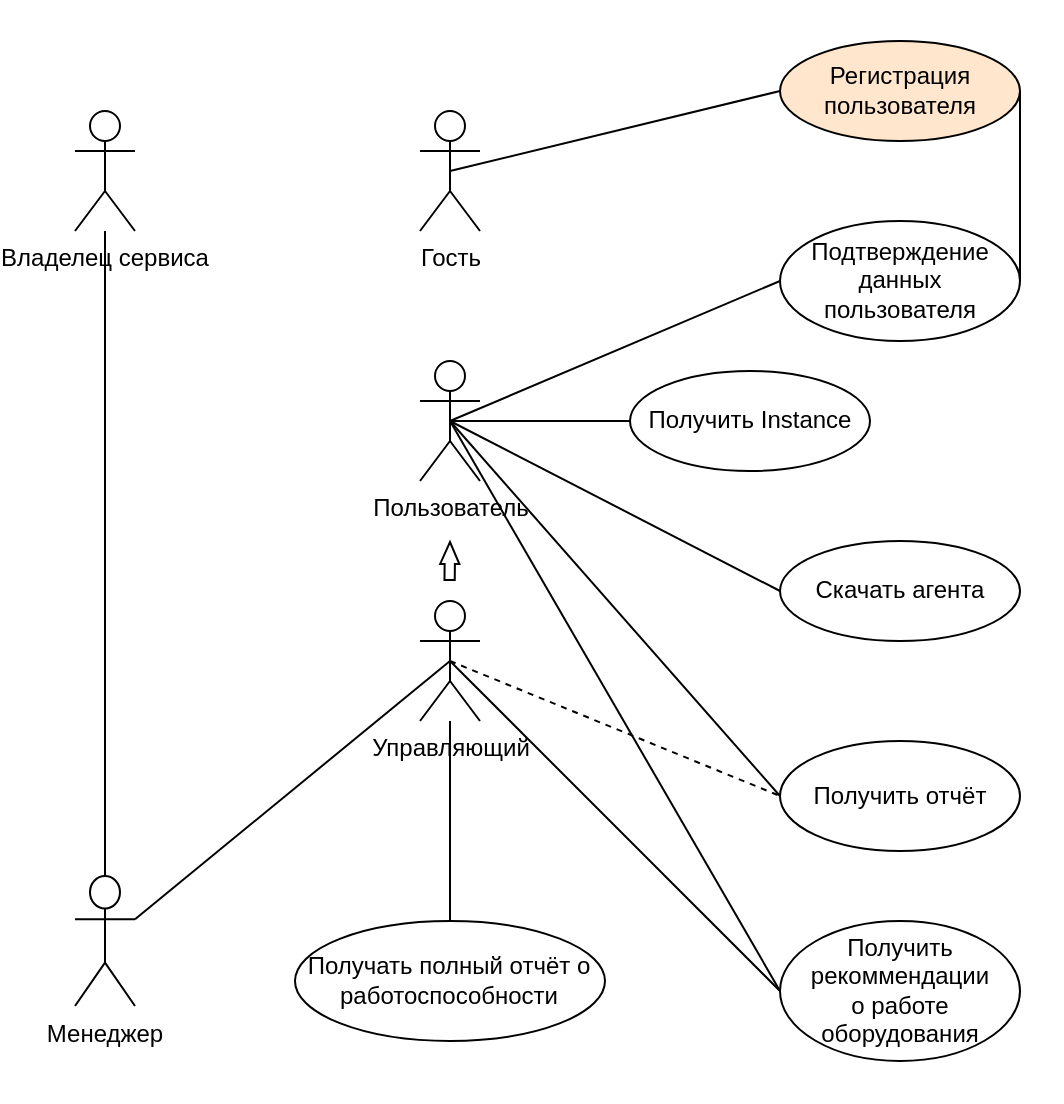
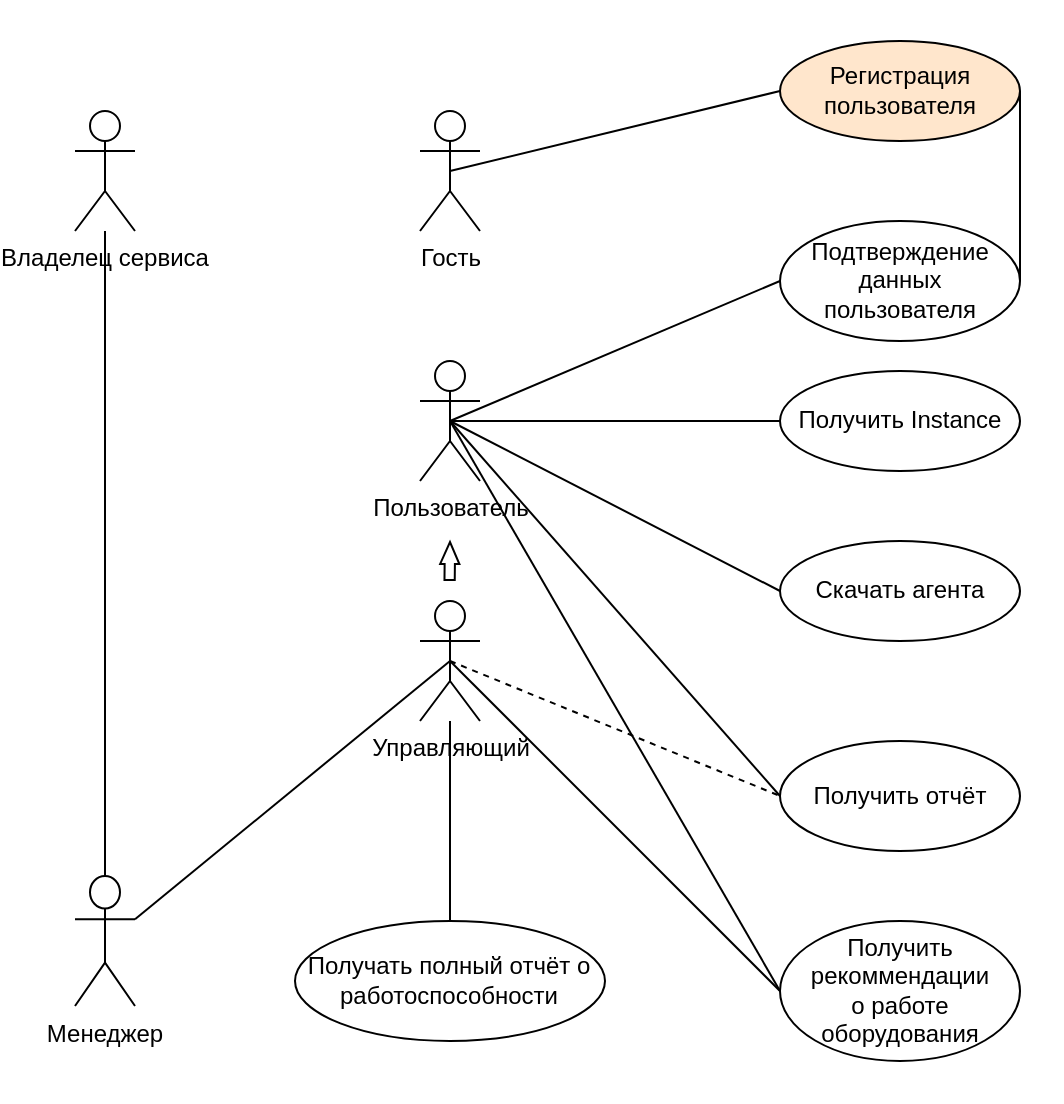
node "Получить Instance": moved (750, 421) -> (900, 421)
